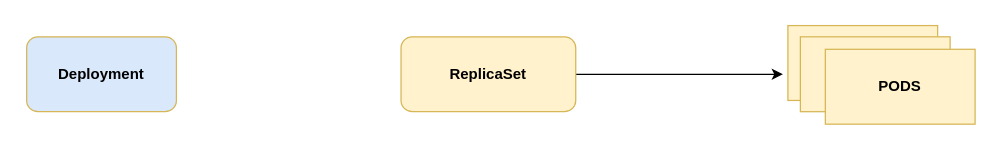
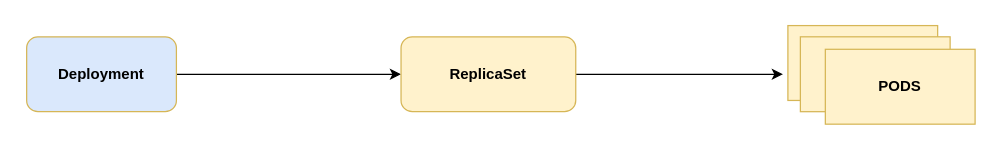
edge "Deployment" -> "ReplicaSet": added
